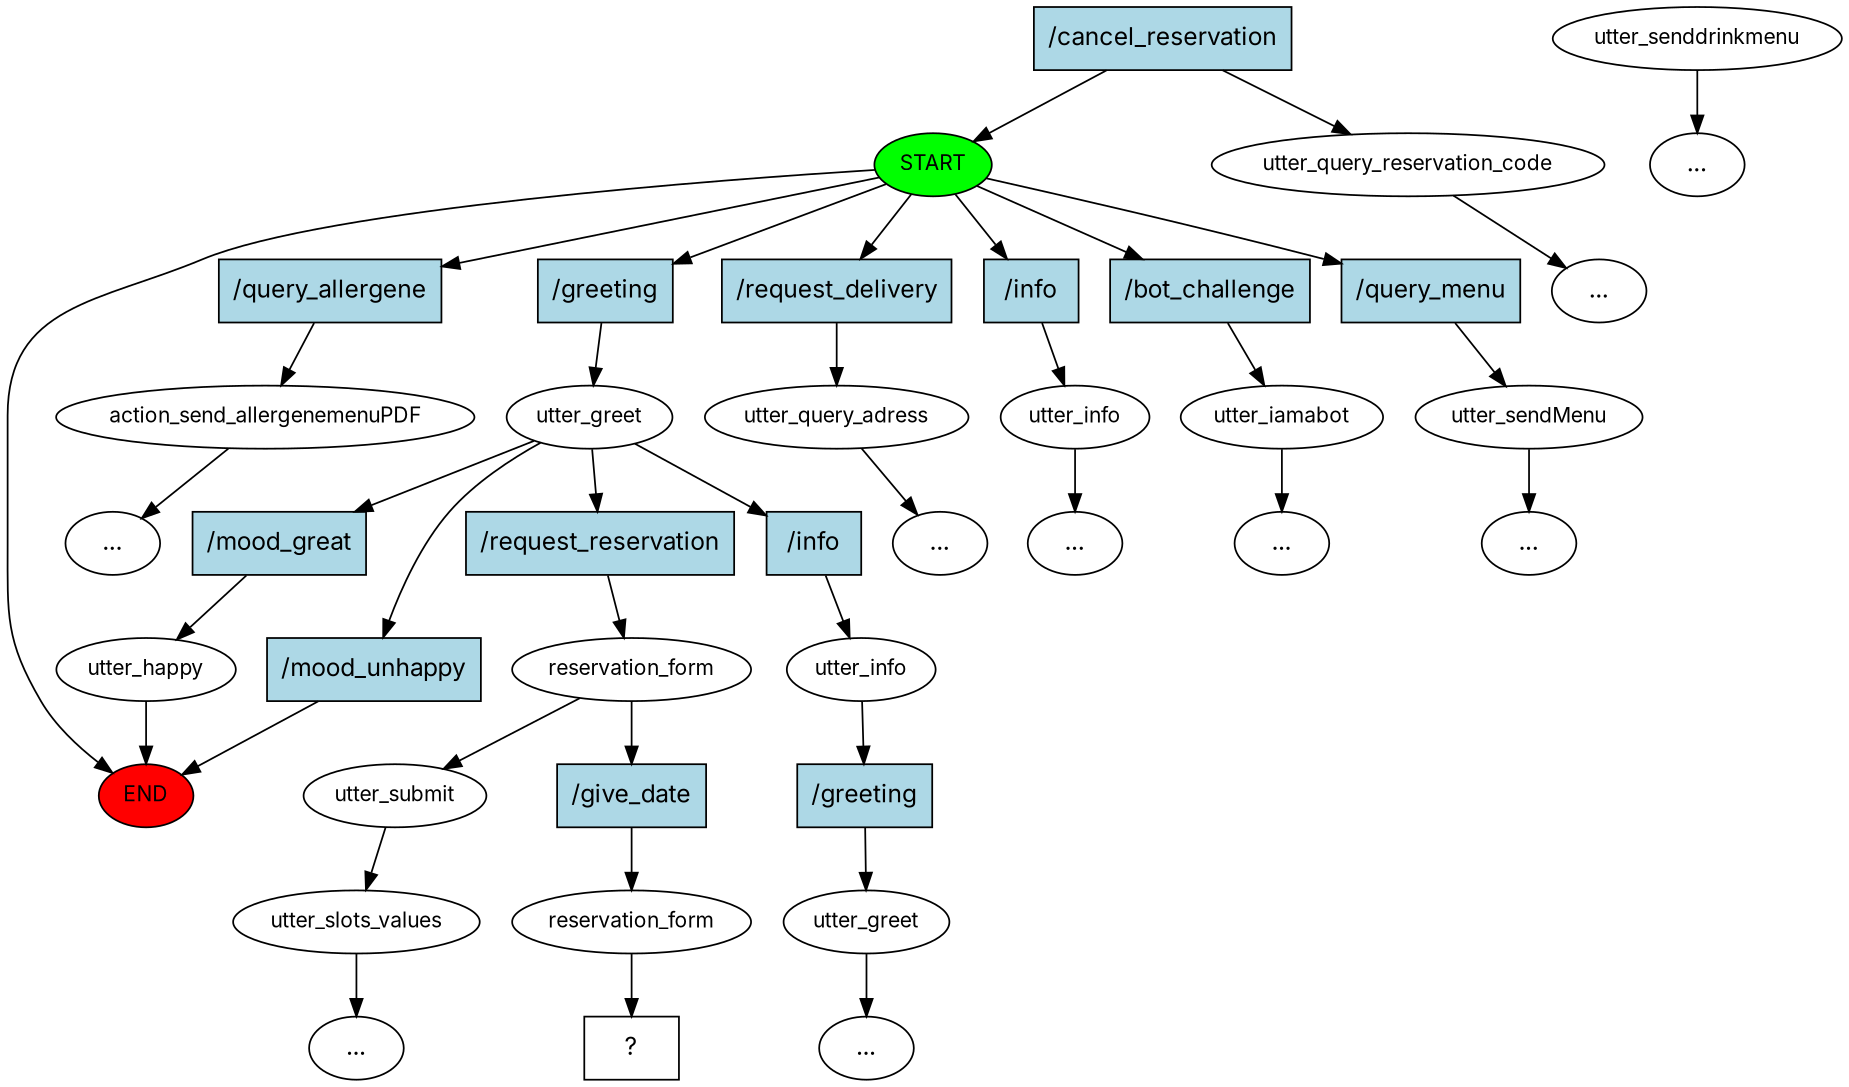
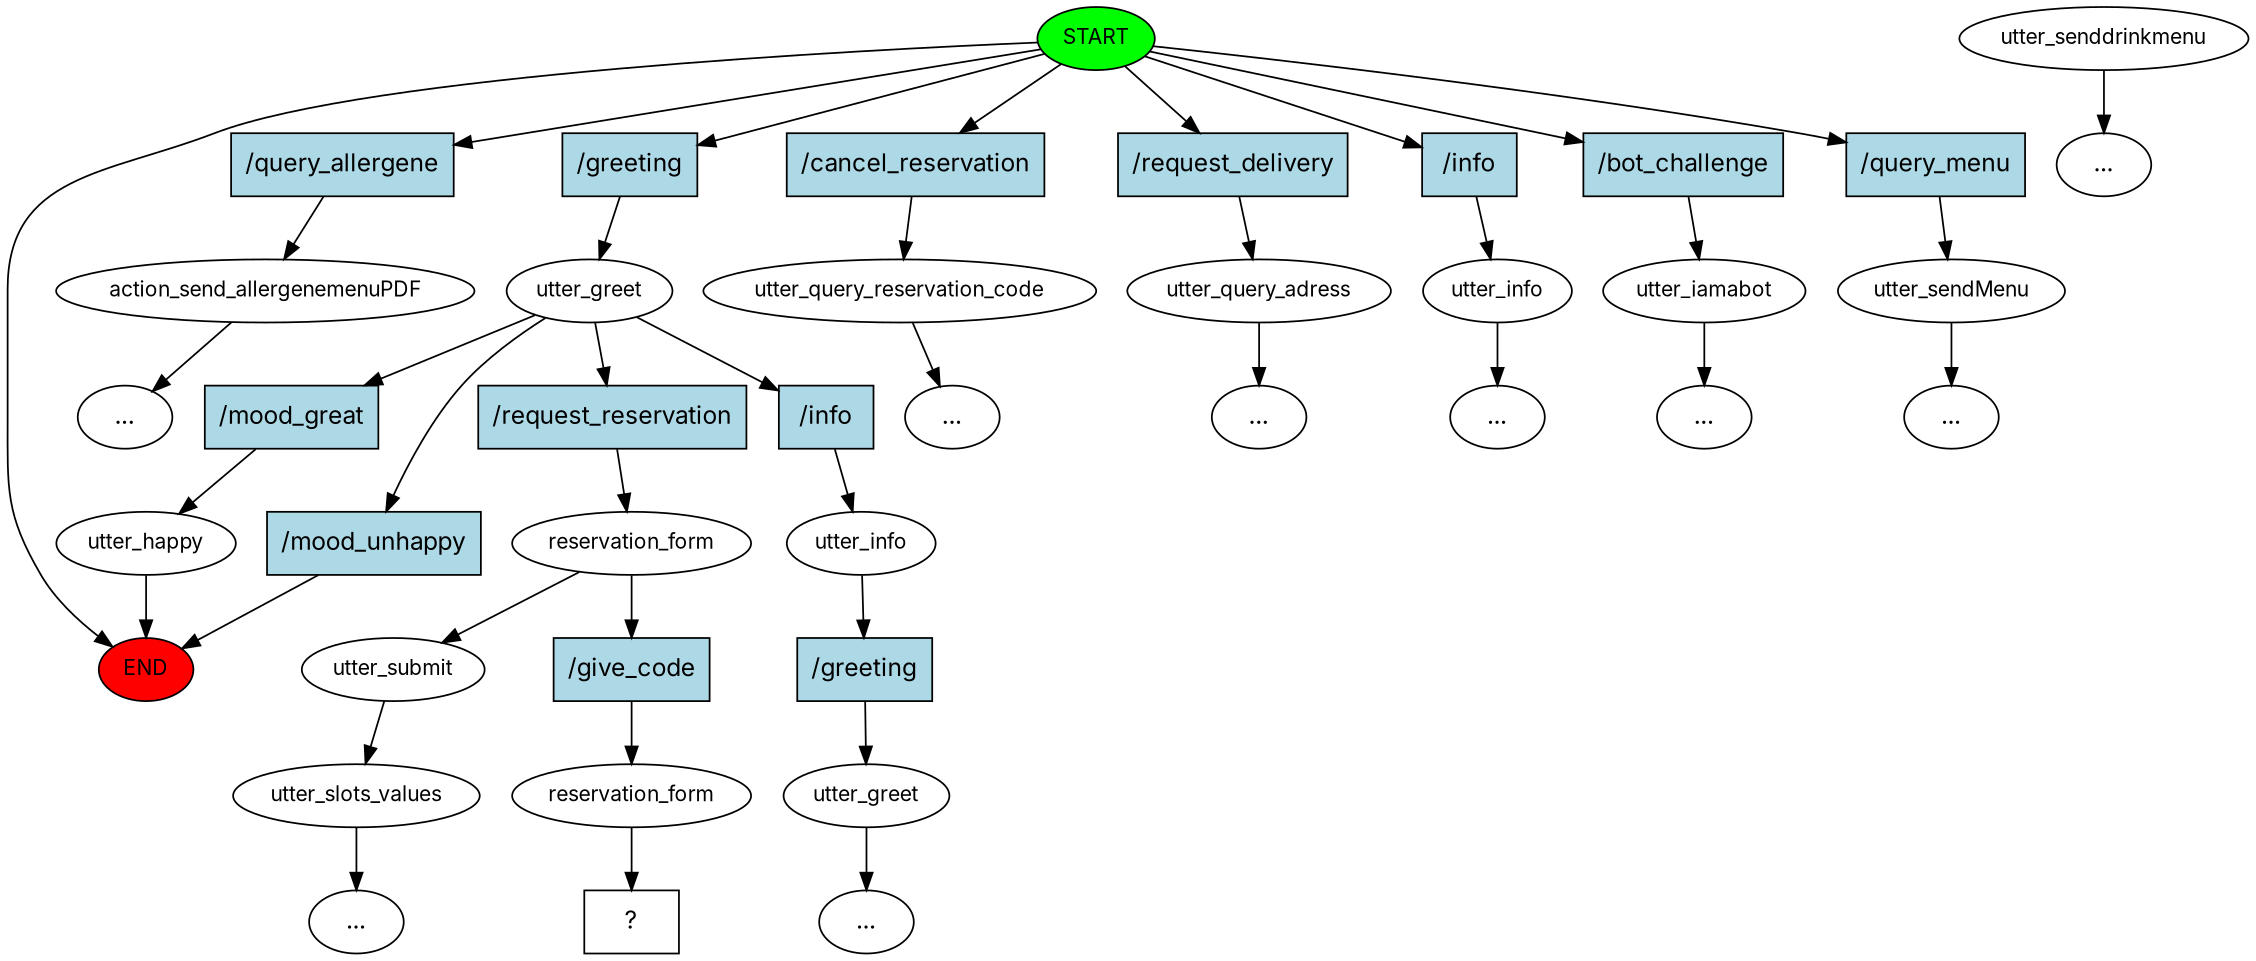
edge "/cancel_reservation" -> "START": reversed
node "/give_date": label "/give_date" -> "/give_code"
